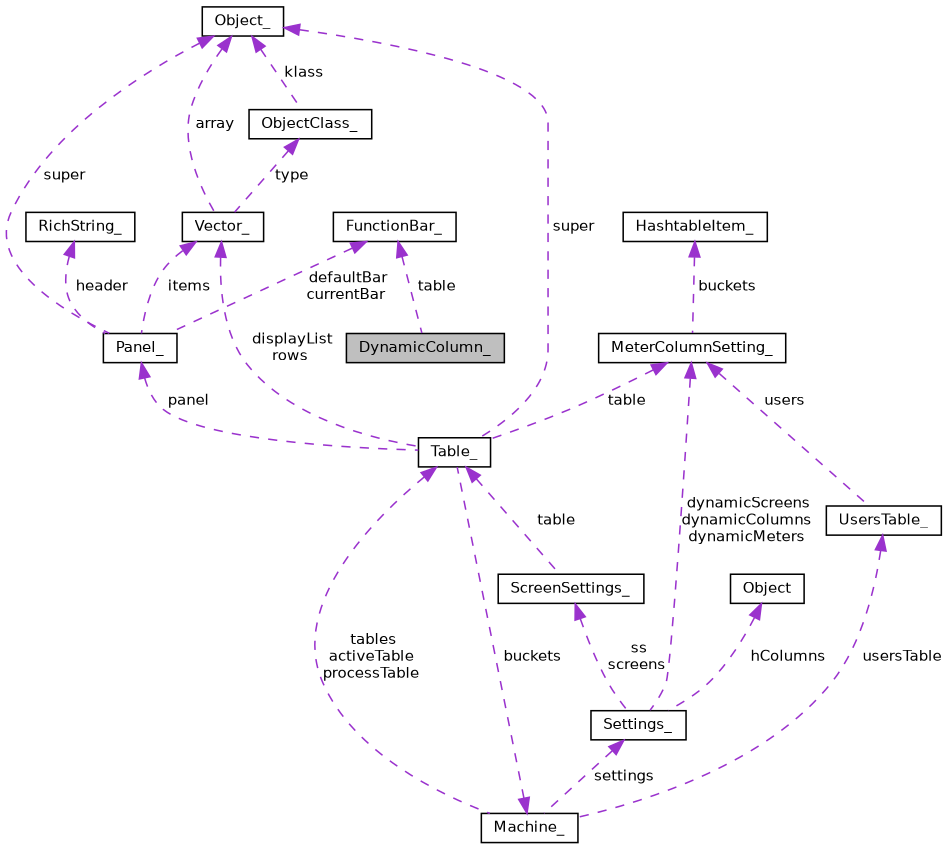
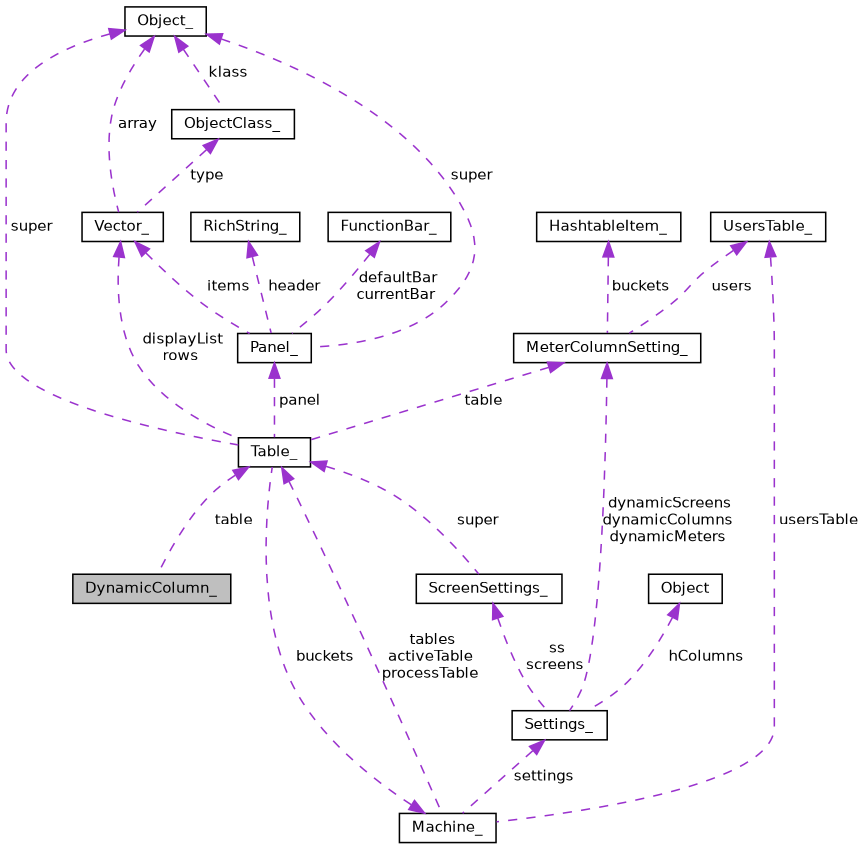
edge "DynamicColumn_" -> "FunctionBar_": now "DynamicColumn_" -> "Table_"
edge "UsersTable_" -> "MeterColumnSetting_": reversed
edge "ScreenSettings_" -> "Table_": label " table" -> " super"
